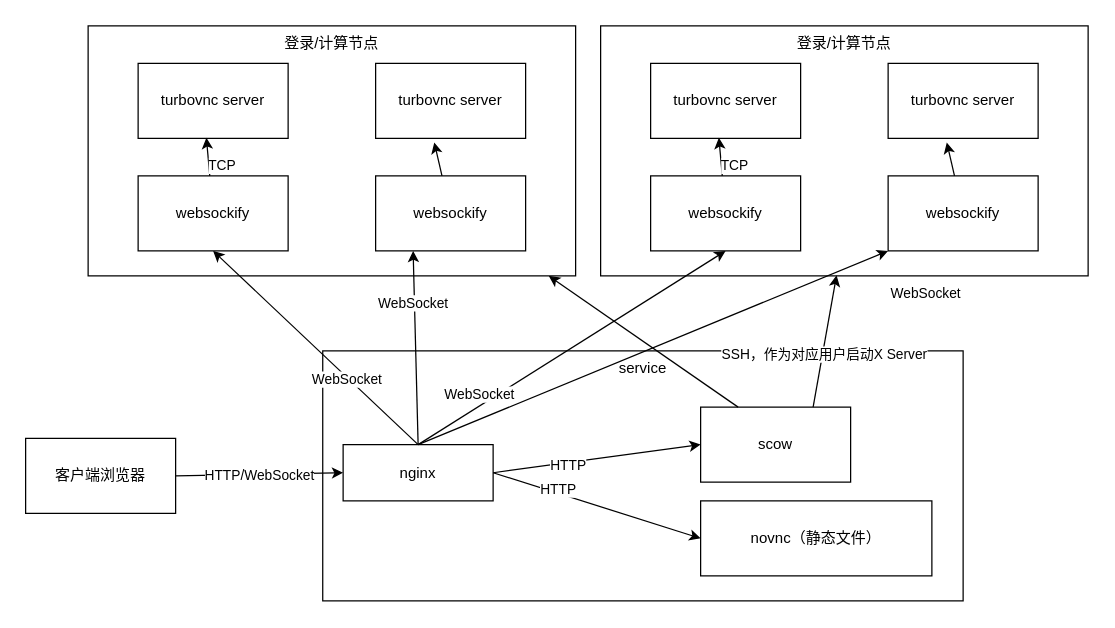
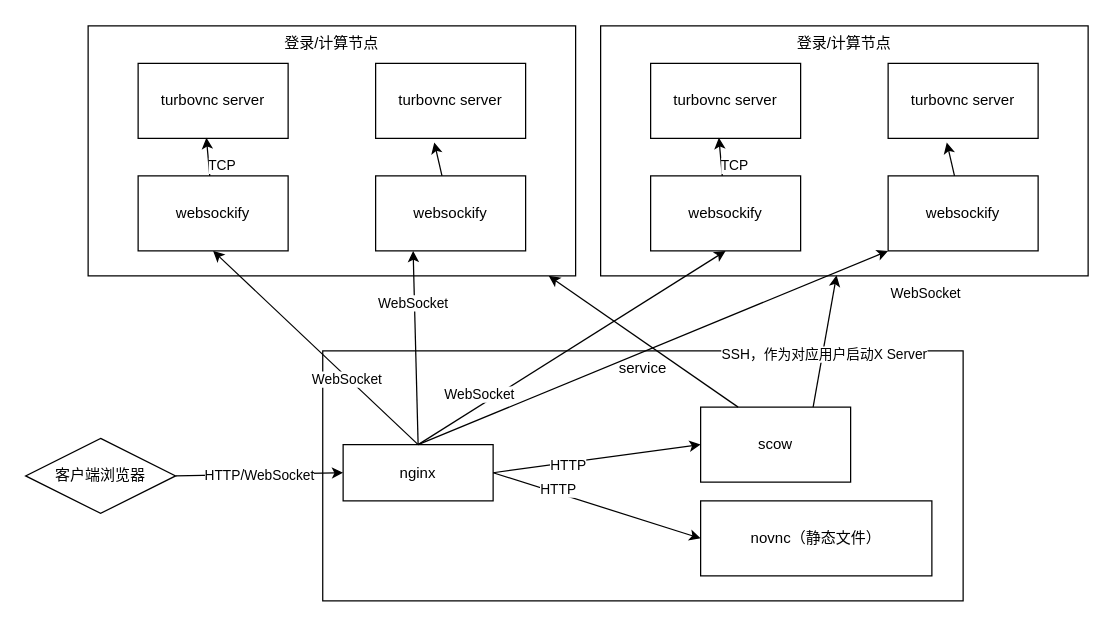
node "客户端浏览器": shape rectangle -> diamond
